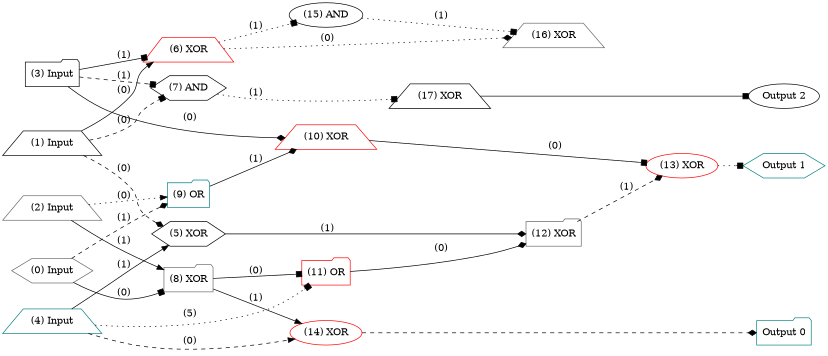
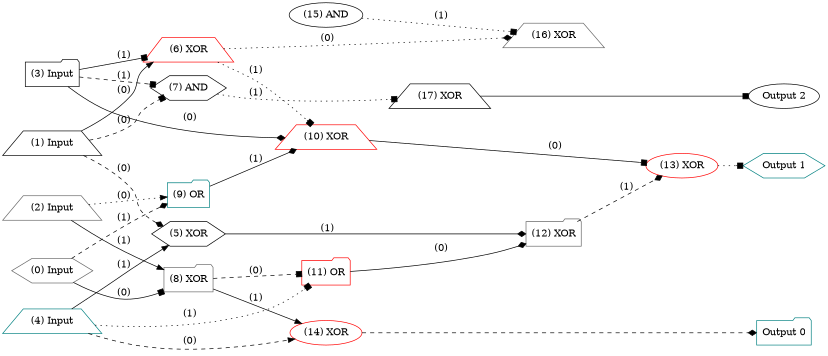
edge "(6) XOR" -> "(15) AND": now "(6) XOR" -> "(10) XOR"
edge "(8) XOR" -> "(11) OR": style solid -> dashed
edge "(4) Input" -> "(11) OR": label " (5)" -> " (1)"
